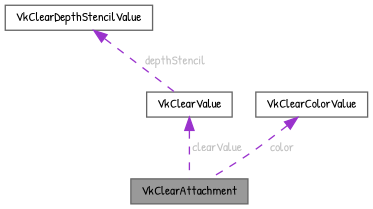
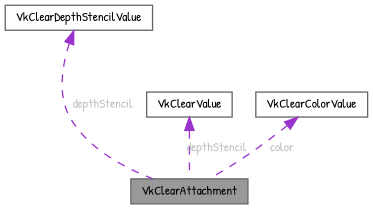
edge "VkClearValue" -> "VkClearDepthStencilValue": now "VkClearAttachment" -> "VkClearDepthStencilValue"
edge "VkClearAttachment" -> "VkClearValue": label " clearValue" -> " depthStencil"
